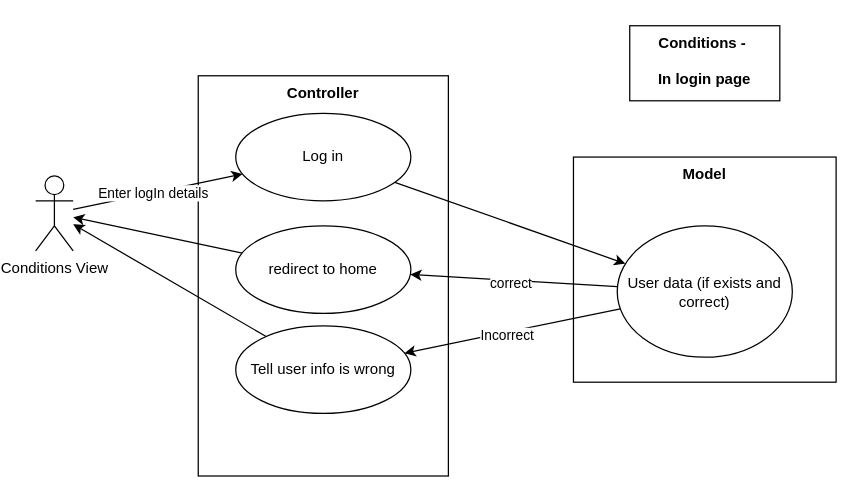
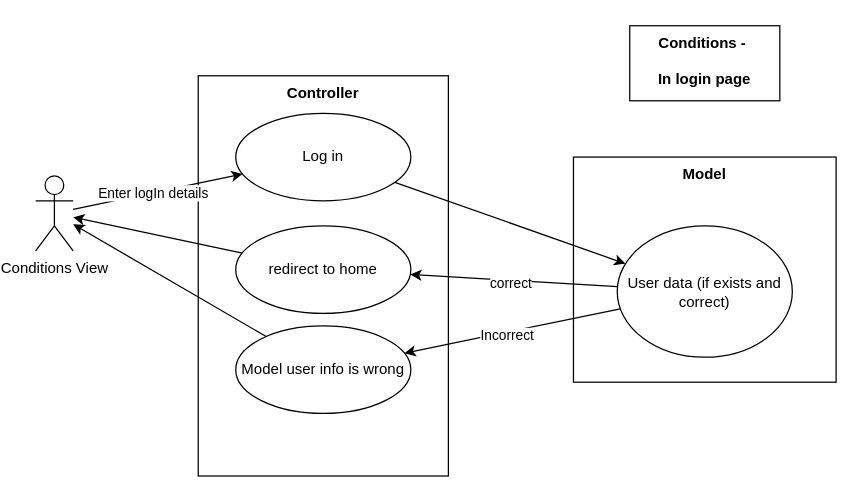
node "Tell user info is wrong": label "Tell user info is wrong" -> "Model user info is wrong"
